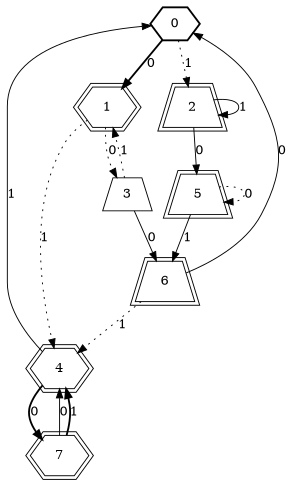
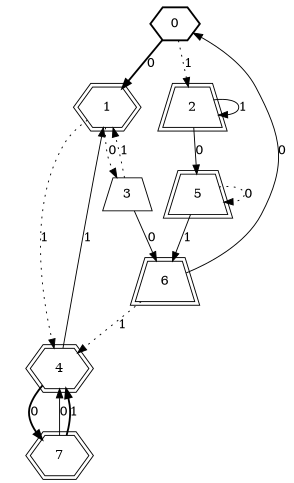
edge "4" -> "0": now "4" -> "1"
